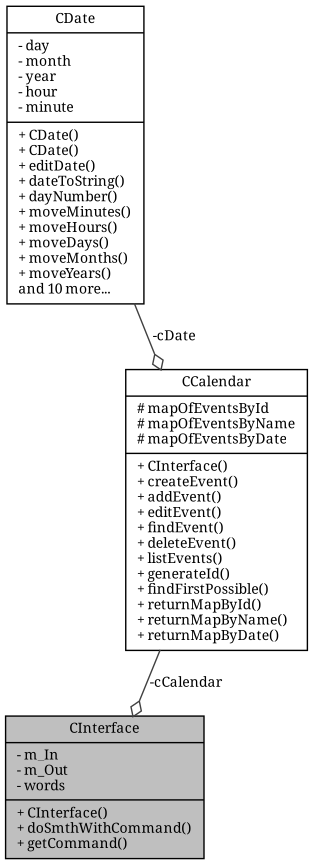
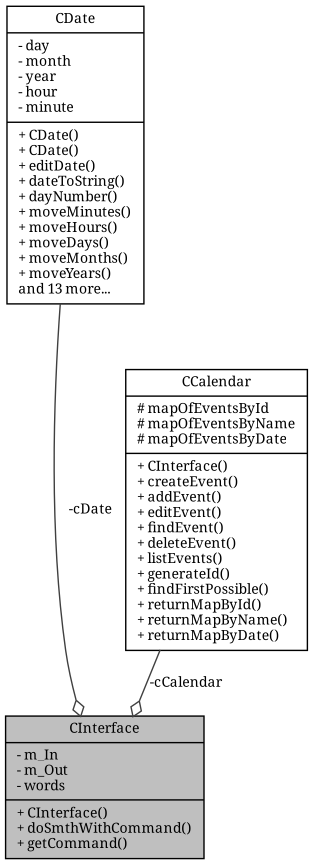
node "CDate": text "and 10 more..." -> "and 13 more..."
edge "CDate" -> "CCalendar": now "CDate" -> "CInterface"
